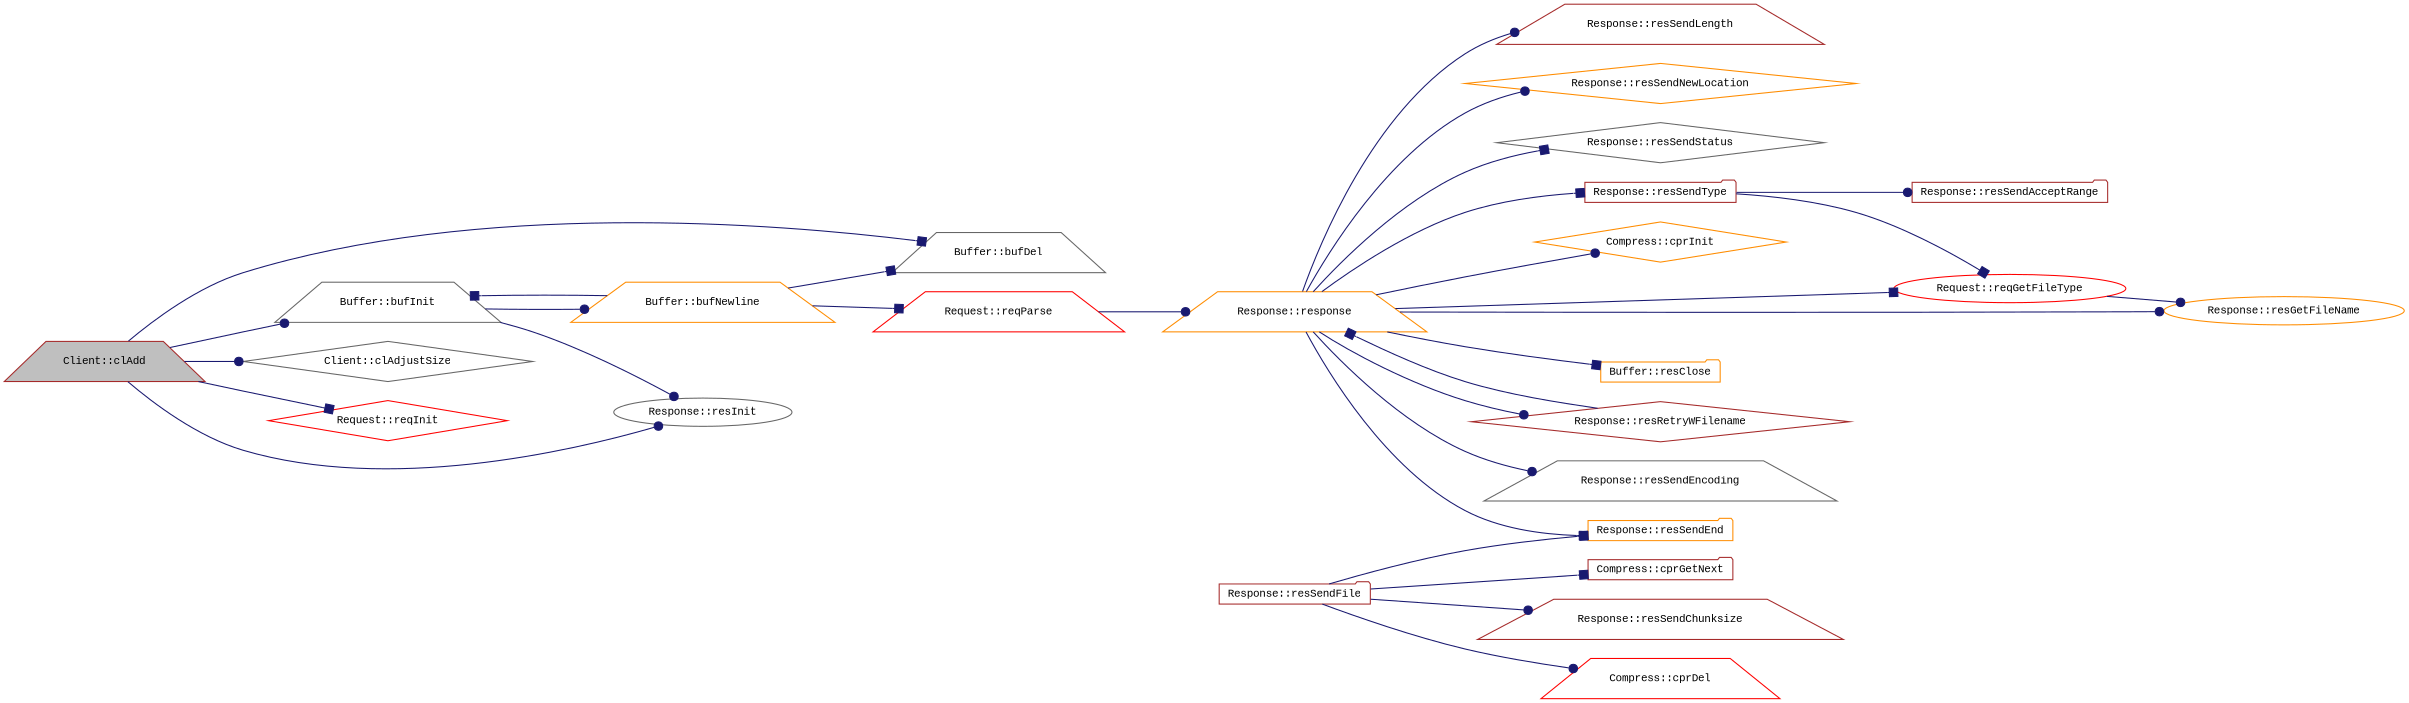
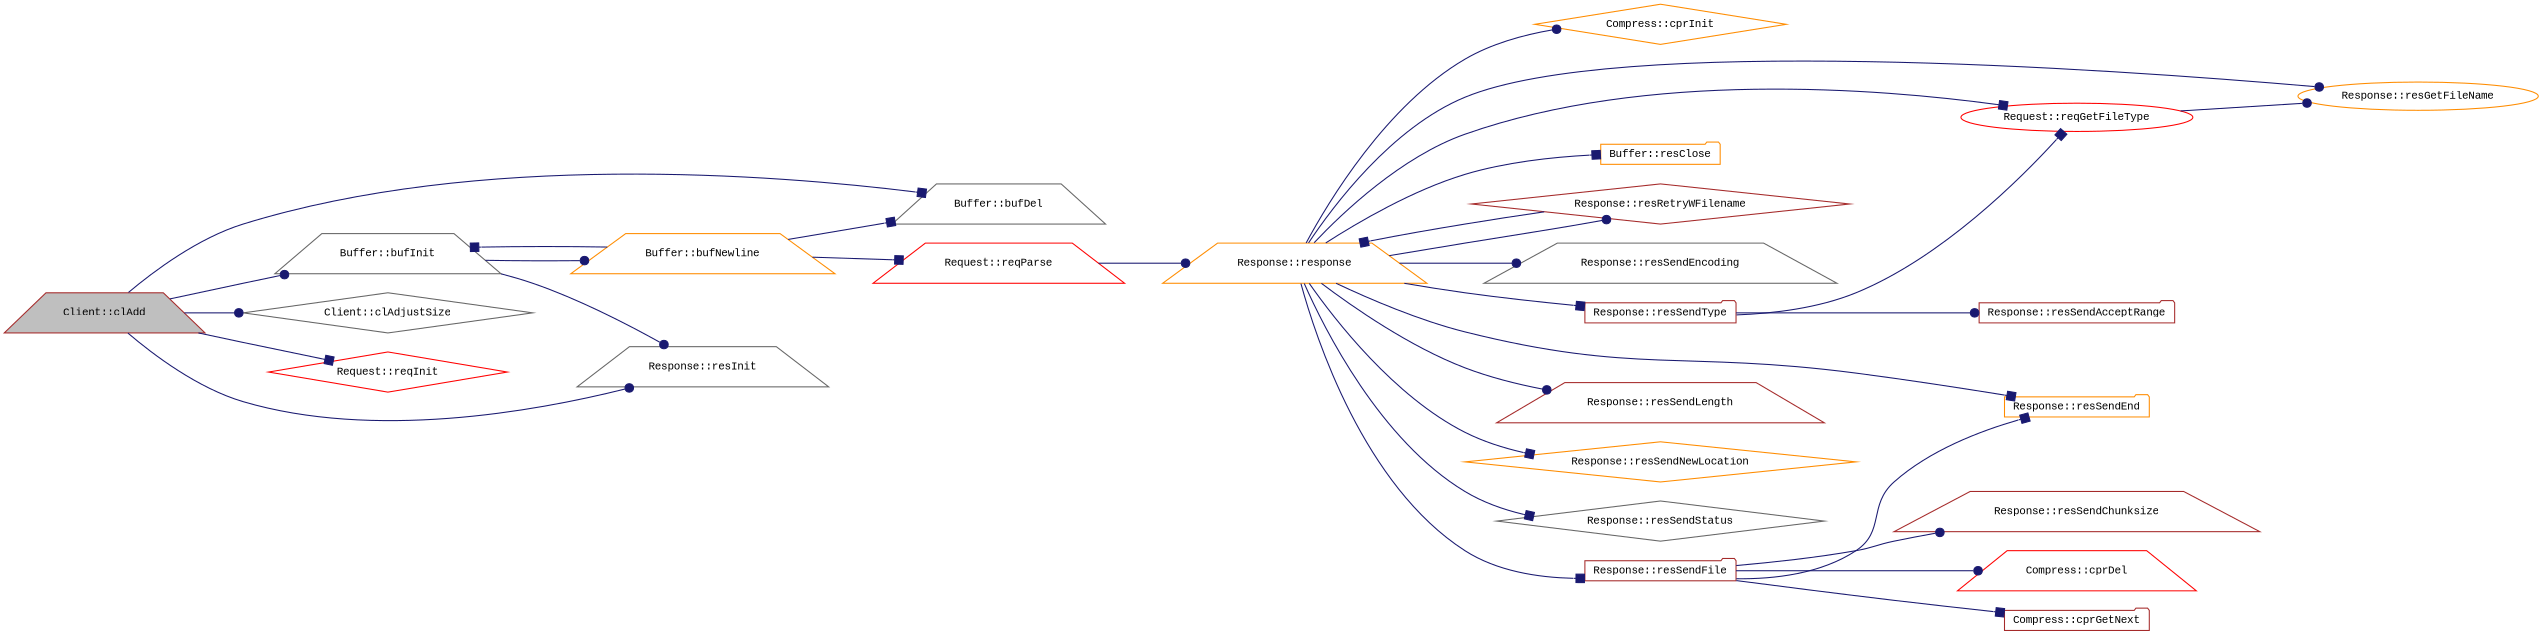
edge "Response::response" -> "Response::resSendNewLocation": arrowhead dot -> box
node "Response::resInit": shape ellipse -> trapezium
edge "Response::response" -> "Response::resSendFile": added
